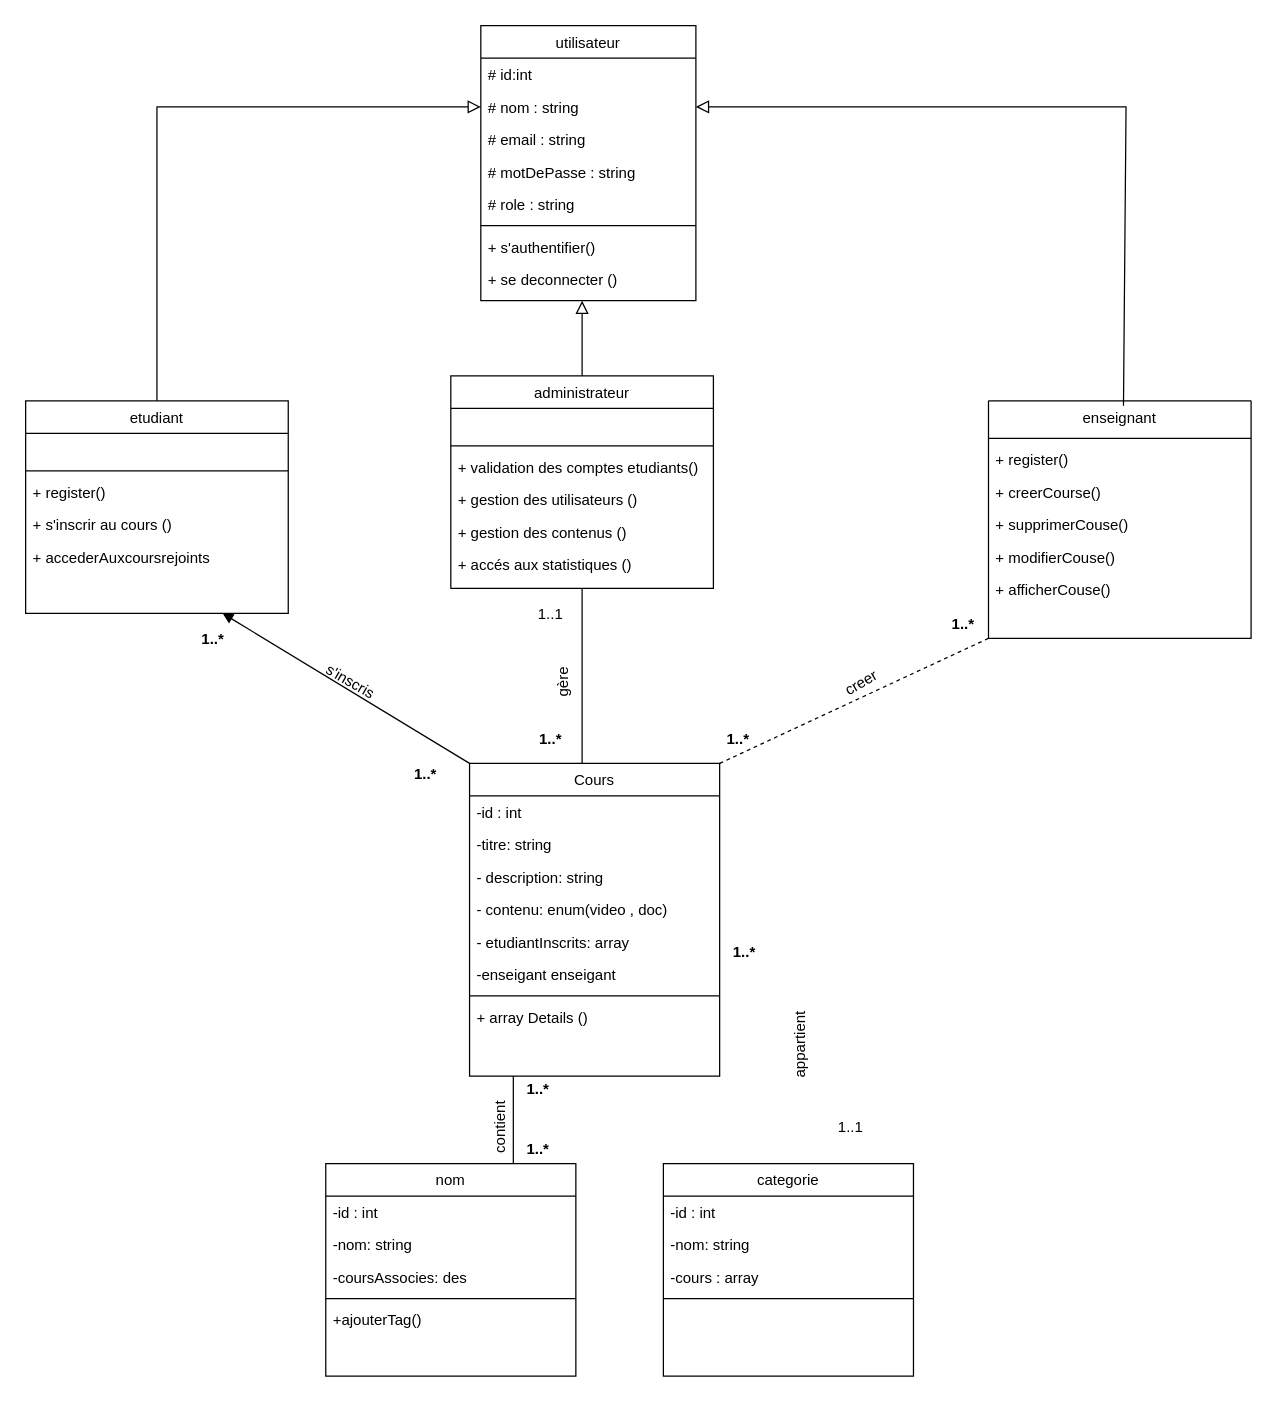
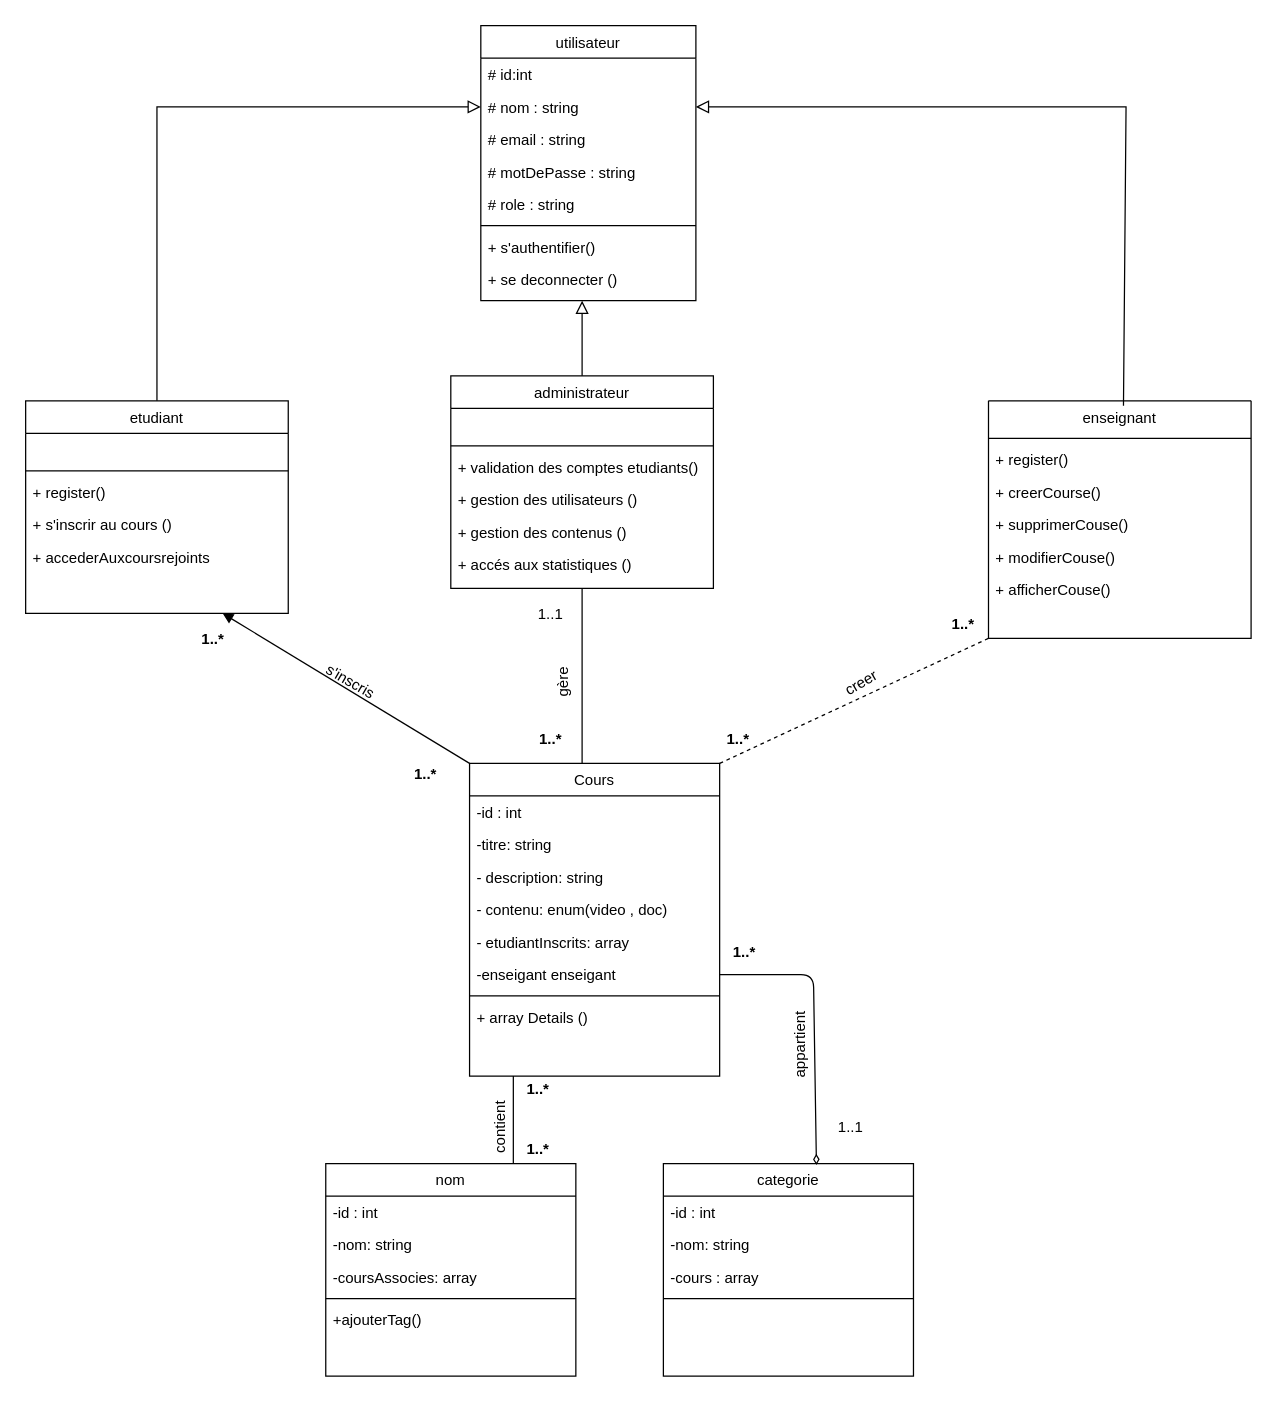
edge "-enseigant enseigant" -> "categorie": added
node "-coursAssocies: des": label "-coursAssocies: des" -> "-coursAssocies: array"
